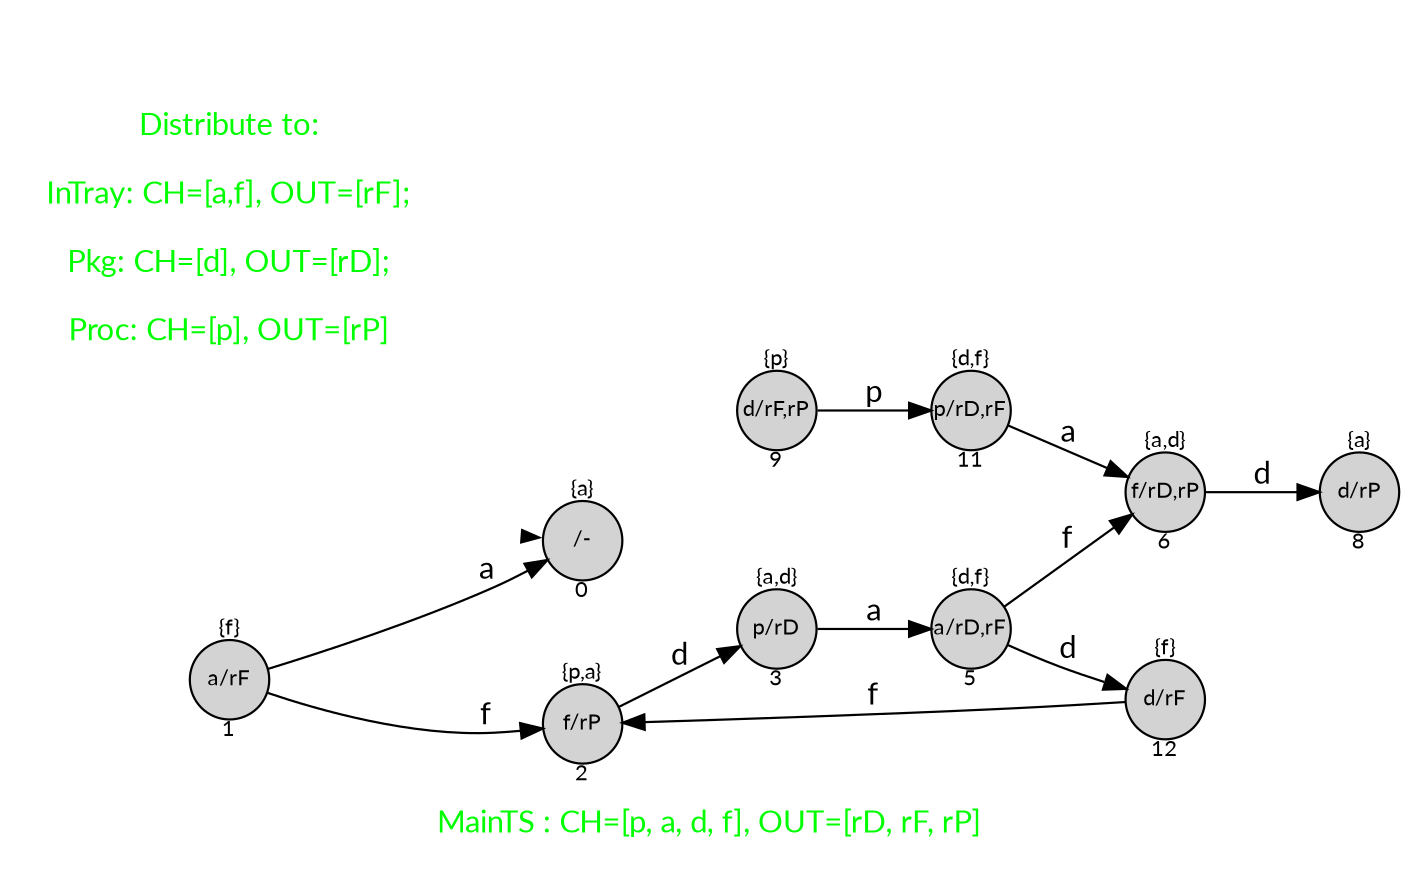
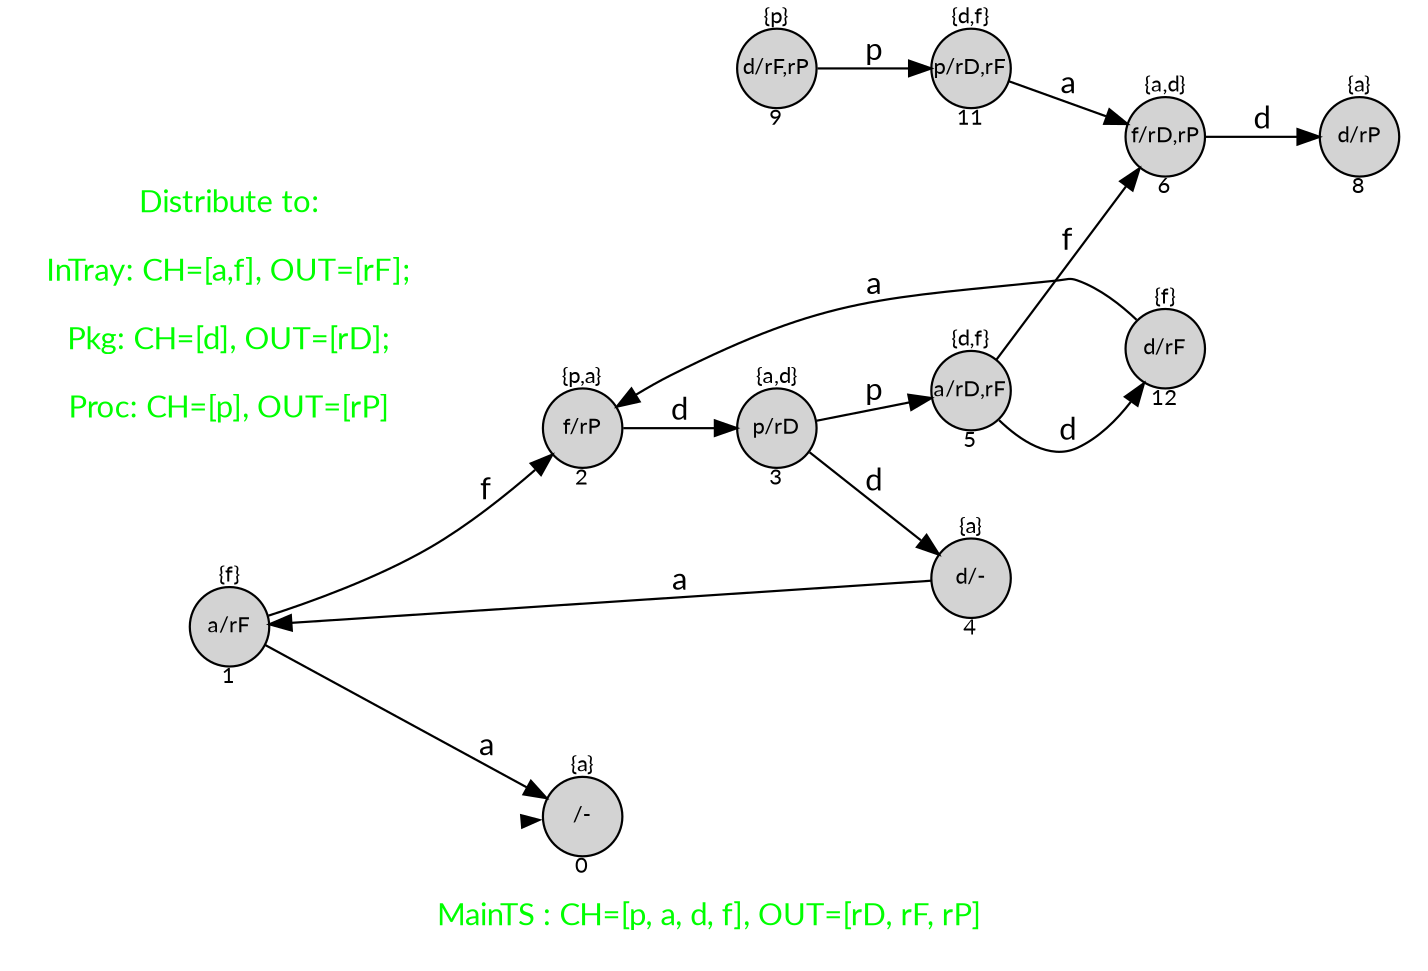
node "{a} d/- 4": added
edge "{a,d} p/rD 3" -> "{d,f} a/rD,rF 5": label "a" -> "p"
edge "{f} d/rF 12" -> "{p,a} f/rP 2": label "f" -> "a"
